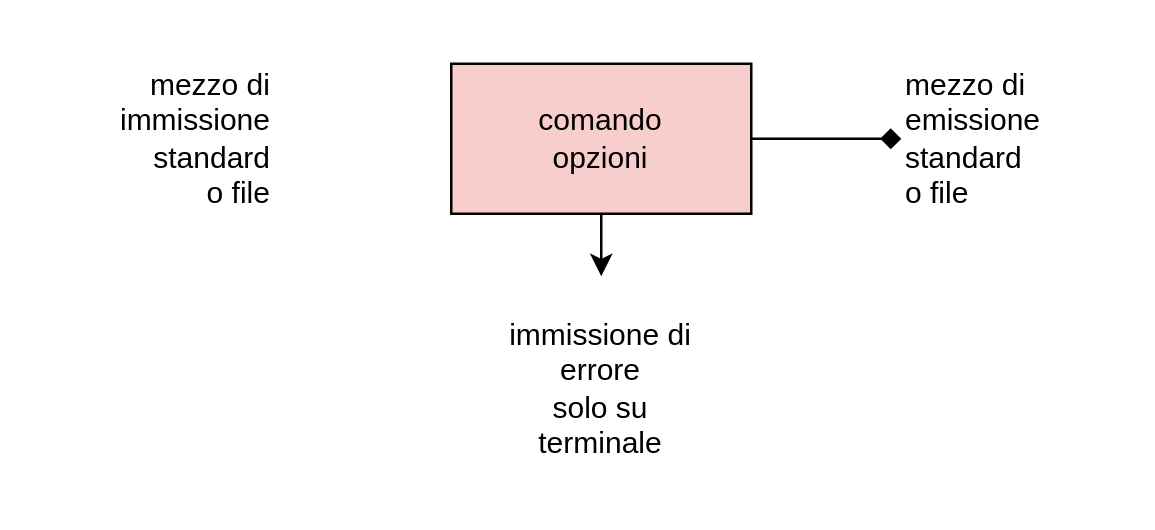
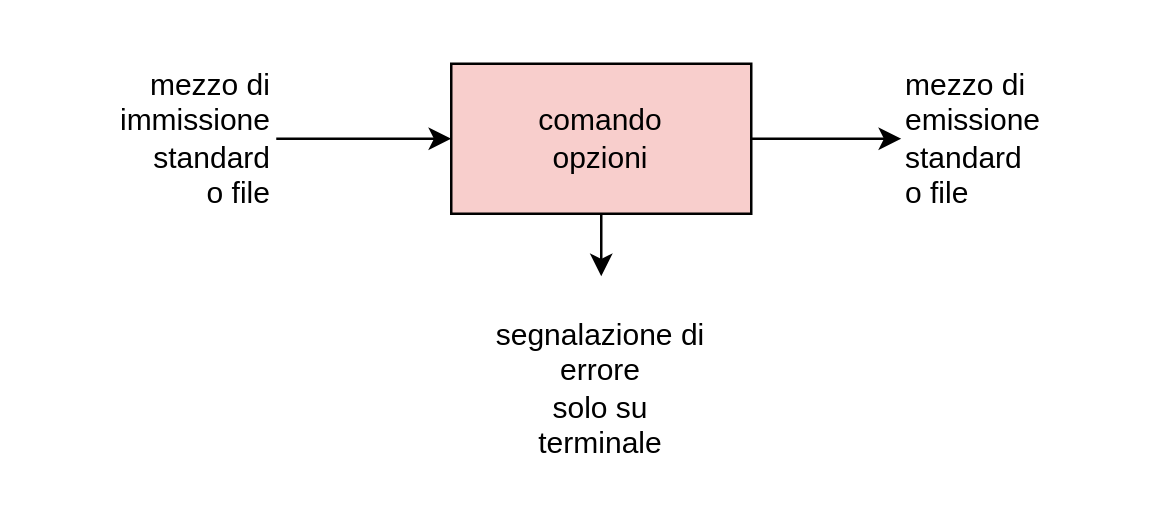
edge "mezzo di immissione standard o file" -> "comando opzioni": added
edge "comando opzioni" -> "mezzo di emissione standard o file": arrowhead diamond -> classic
node "immissione di errore solo su terminale": label "immissione di errore solo su terminale" -> "segnalazione di errore solo su terminale"
